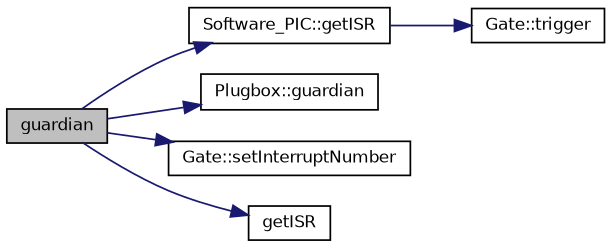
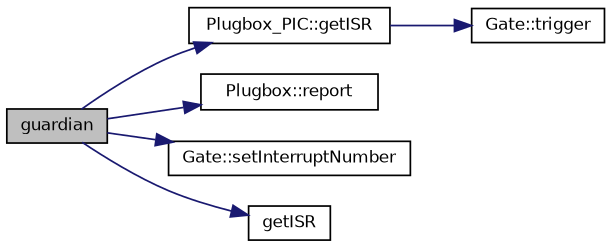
node "Software_PIC::getISR": label "Software_PIC::getISR" -> "Plugbox_PIC::getISR"
node "Plugbox::guardian": label "Plugbox::guardian" -> "Plugbox::report"
